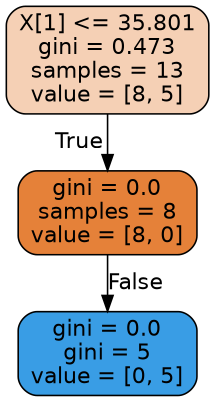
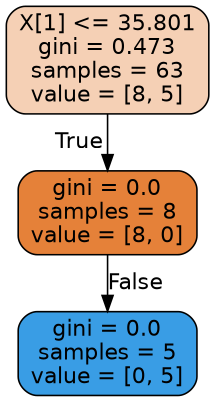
node "X[1] <= 35.801 gini = 0.473 samples = 13 value = [8, 5]": label "X[1] <= 35.801 gini = 0.473 samples = 13 value = [8, 5]" -> "X[1] <= 35.801 gini = 0.473 samples = 63 value = [8, 5]"
node "gini = 0.0 gini = 5 value = [0, 5]": label "gini = 0.0 gini = 5 value = [0, 5]" -> "gini = 0.0 samples = 5 value = [0, 5]"
